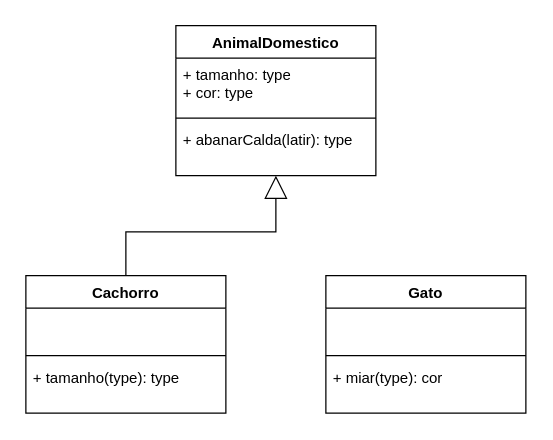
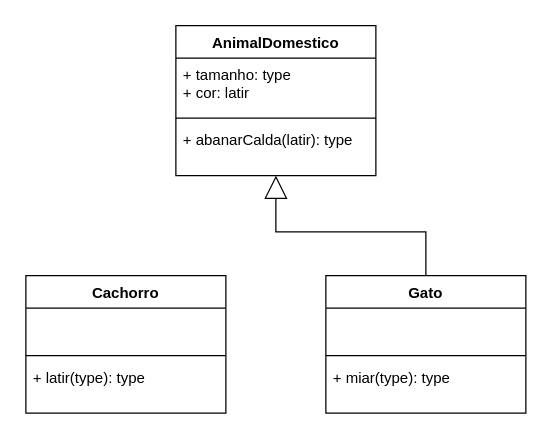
node "+ tamanho: type + cor: type": label "+ tamanho: type + cor: type" -> "+ tamanho: type + cor: latir"
edge "Cachorro" -> "AnimalDomestico": removed
edge "Gato" -> "AnimalDomestico": added
node "+ tamanho(type): type": label "+ tamanho(type): type" -> "+ latir(type): type"
node "+ miar(type): cor": label "+ miar(type): cor" -> "+ miar(type): type"
